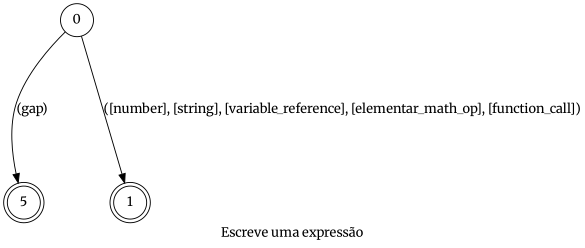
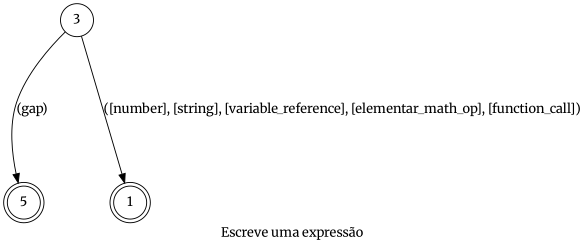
node "0": label "0" -> "3"
